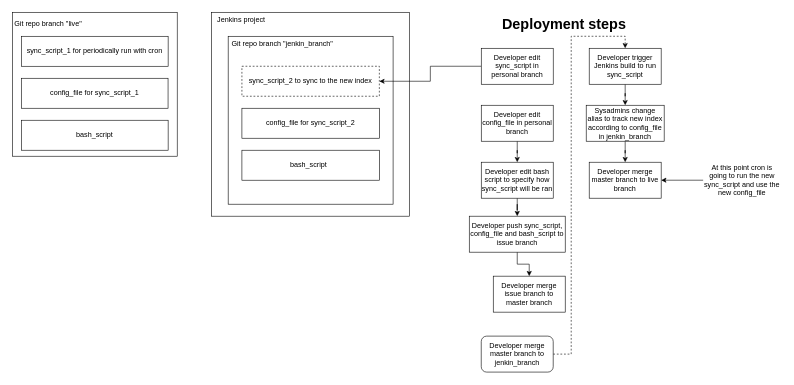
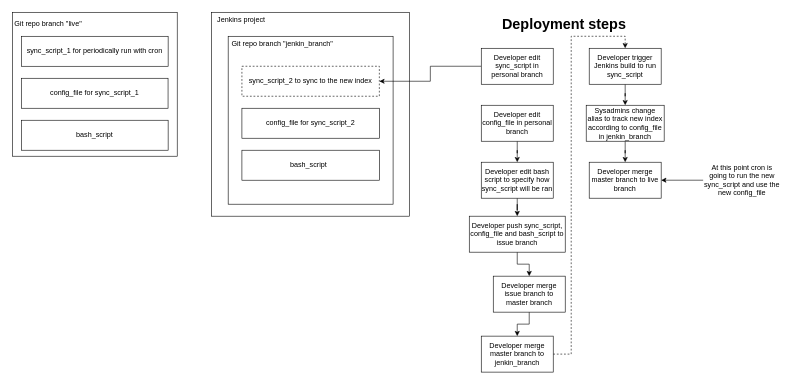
edge "Developer merge issue branch to master branch" -> "Developer merge master branch to jenkin_branch": added
node "Developer merge master branch to jenkin_branch": shape rounded rectangle -> rectangle
